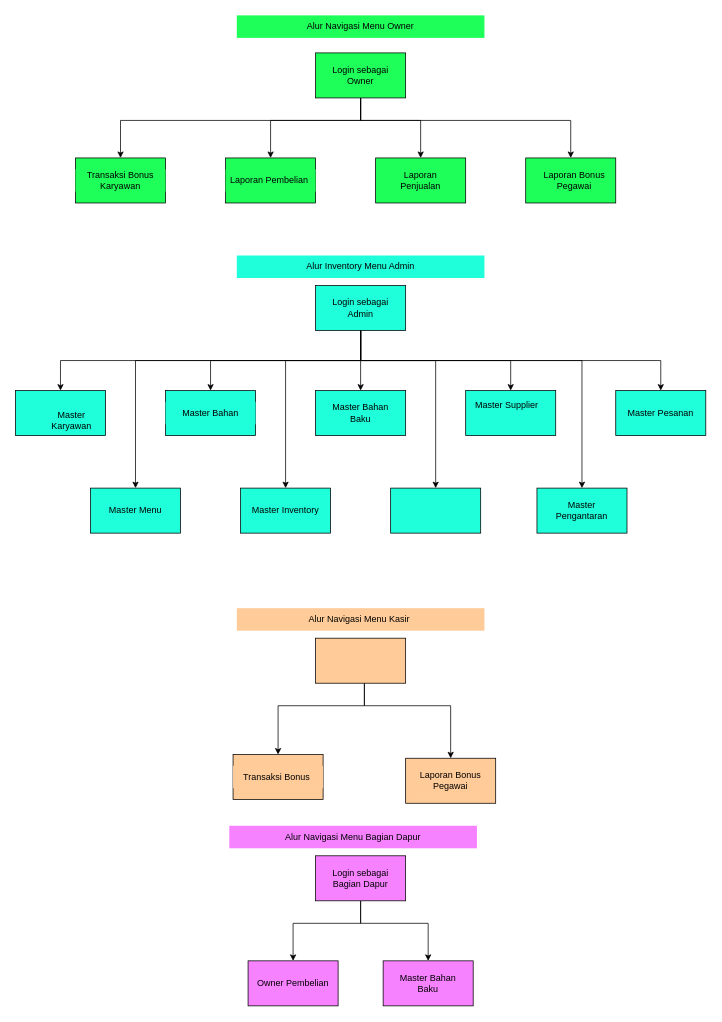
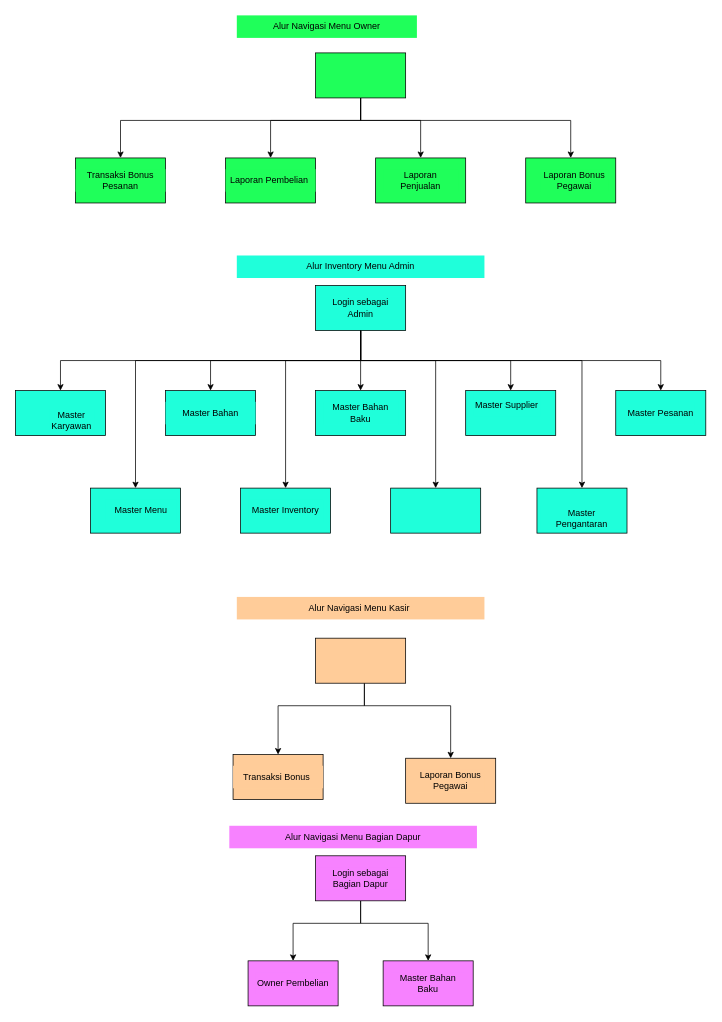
node "Alur Navigasi Menu Owner": size 248x23 -> 180x23
node "Login sebagai Owner": removed
node "Transaksi Bonus Karyawan": label "Transaksi Bonus Karyawan" -> "Transaksi Bonus Pesanan"
node "Master Menu": size 60x23 -> 71x23
node "Master Pengantaran": moved (582, 510) -> (582, 518)
node "Alur Navigasi Menu Kasir": moved (360, 619) -> (360, 608)
